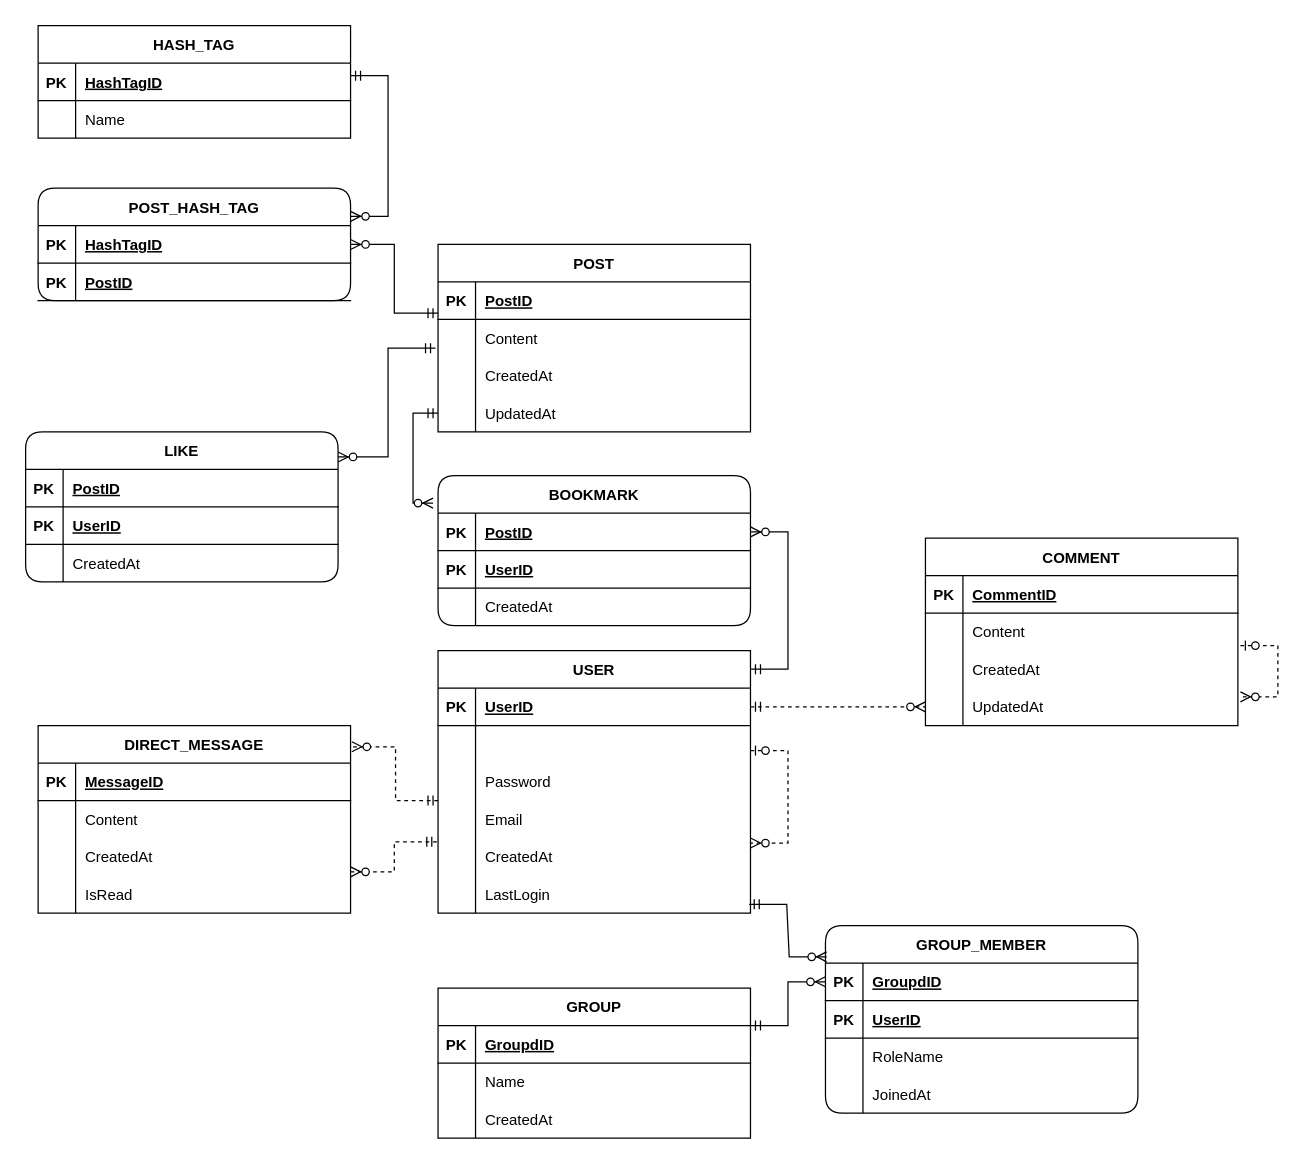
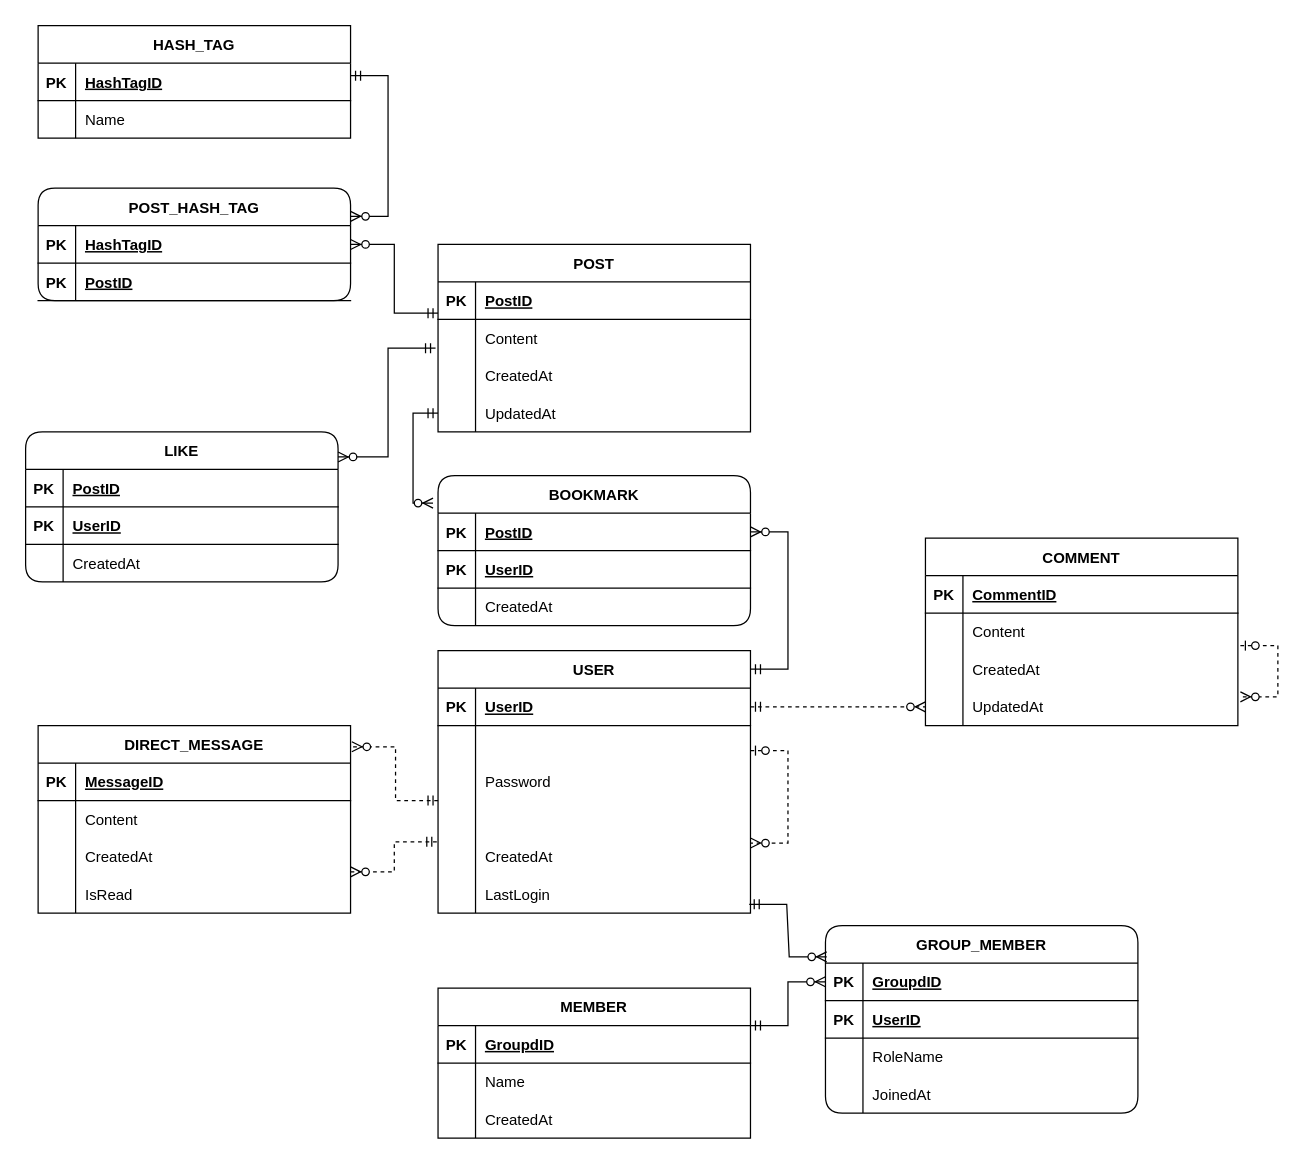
node "Email": removed
node "GROUP": label "GROUP" -> "MEMBER"
